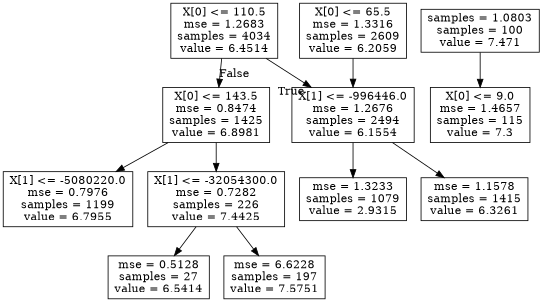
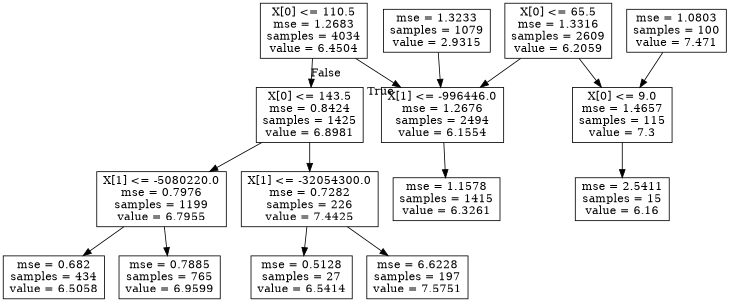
node "X[0] <= 110.5 mse = 1.2683 samples = 4034 value = 6.4514": label "X[0] <= 110.5 mse = 1.2683 samples = 4034 value = 6.4514" -> "X[0] <= 110.5 mse = 1.2683 samples = 4034 value = 6.4504"
node "samples = 1.0803 samples = 100 value = 7.471": label "samples = 1.0803 samples = 100 value = 7.471" -> "mse = 1.0803 samples = 100 value = 7.471"
edge "X[0] <= 65.5 mse = 1.3316 samples = 2609 value = 6.2059" -> "X[0] <= 9.0 mse = 1.4657 samples = 115 value = 7.3": added
node "X[0] <= 143.5 mse = 0.8474 samples = 1425 value = 6.8981": label "X[0] <= 143.5 mse = 0.8474 samples = 1425 value = 6.8981" -> "X[0] <= 143.5 mse = 0.8424 samples = 1425 value = 6.8981"
edge "X[1] <= -996446.0 mse = 1.2676 samples = 2494 value = 6.1554" -> "mse = 1.3233 samples = 1079 value = 2.9315": reversed
node "mse = 2.5411 samples = 15 value = 6.16": added
node "mse = 0.682 samples = 434 value = 6.5058": added
node "mse = 0.7885 samples = 765 value = 6.9599": added
